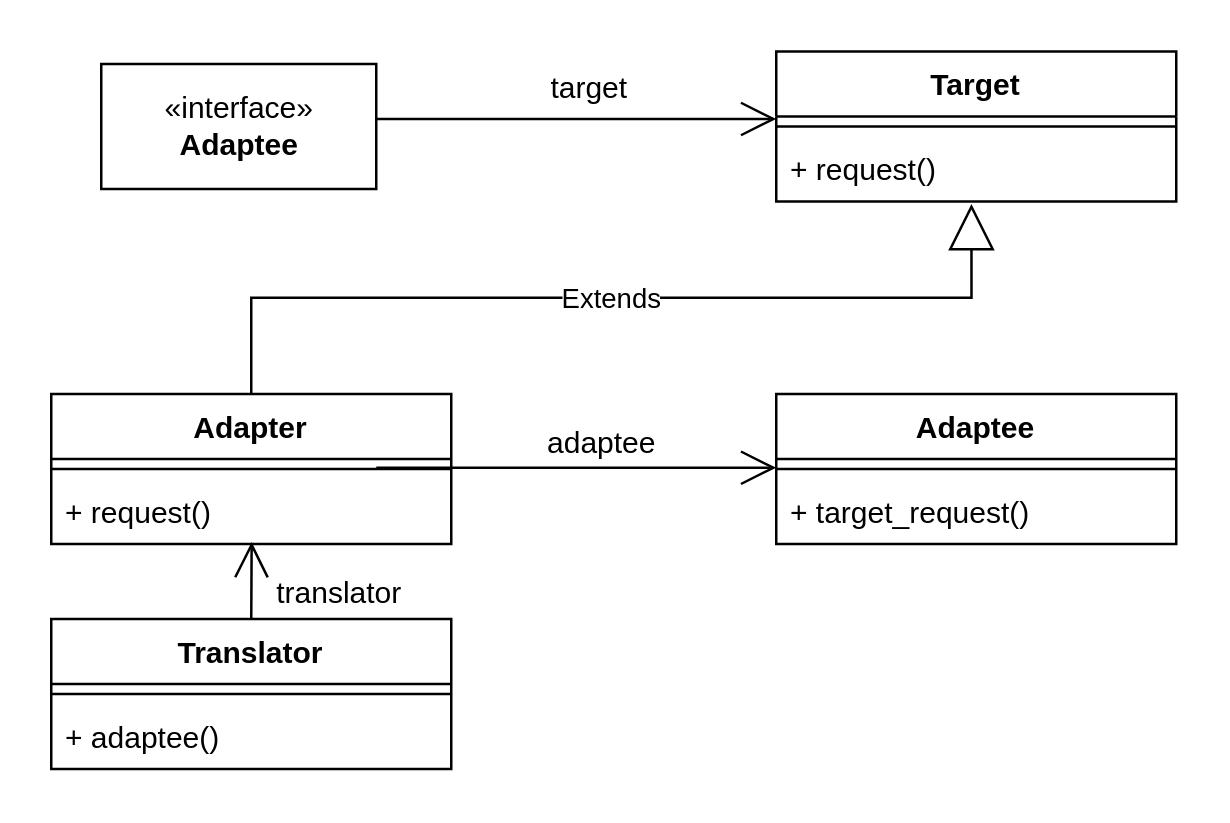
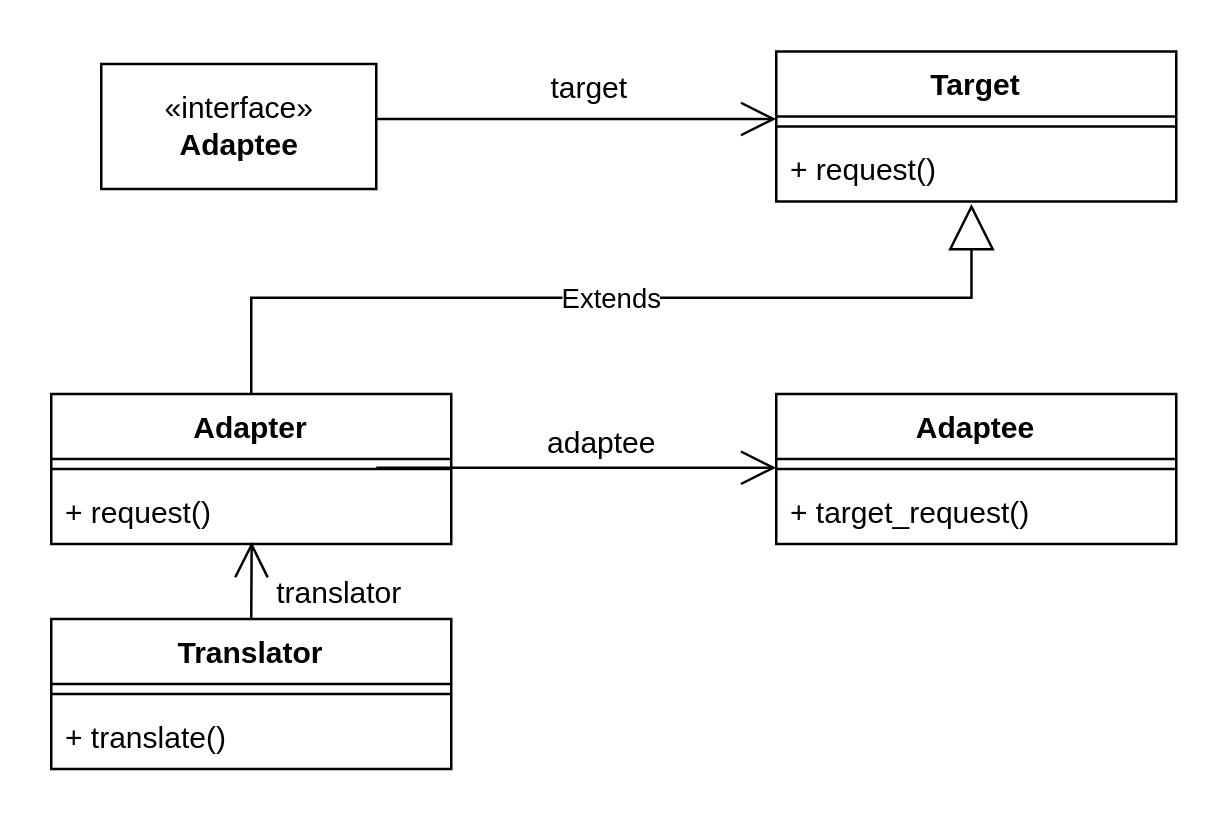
node "+ adaptee()": label "+ adaptee()" -> "+ translate()"
